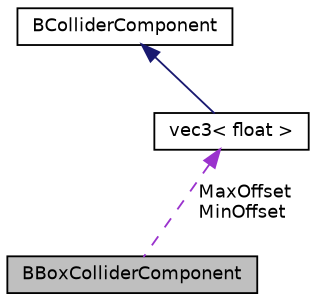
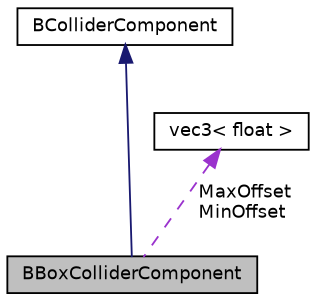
edge "vec3< float >" -> "BColliderComponent": now "BBoxColliderComponent" -> "BColliderComponent"
